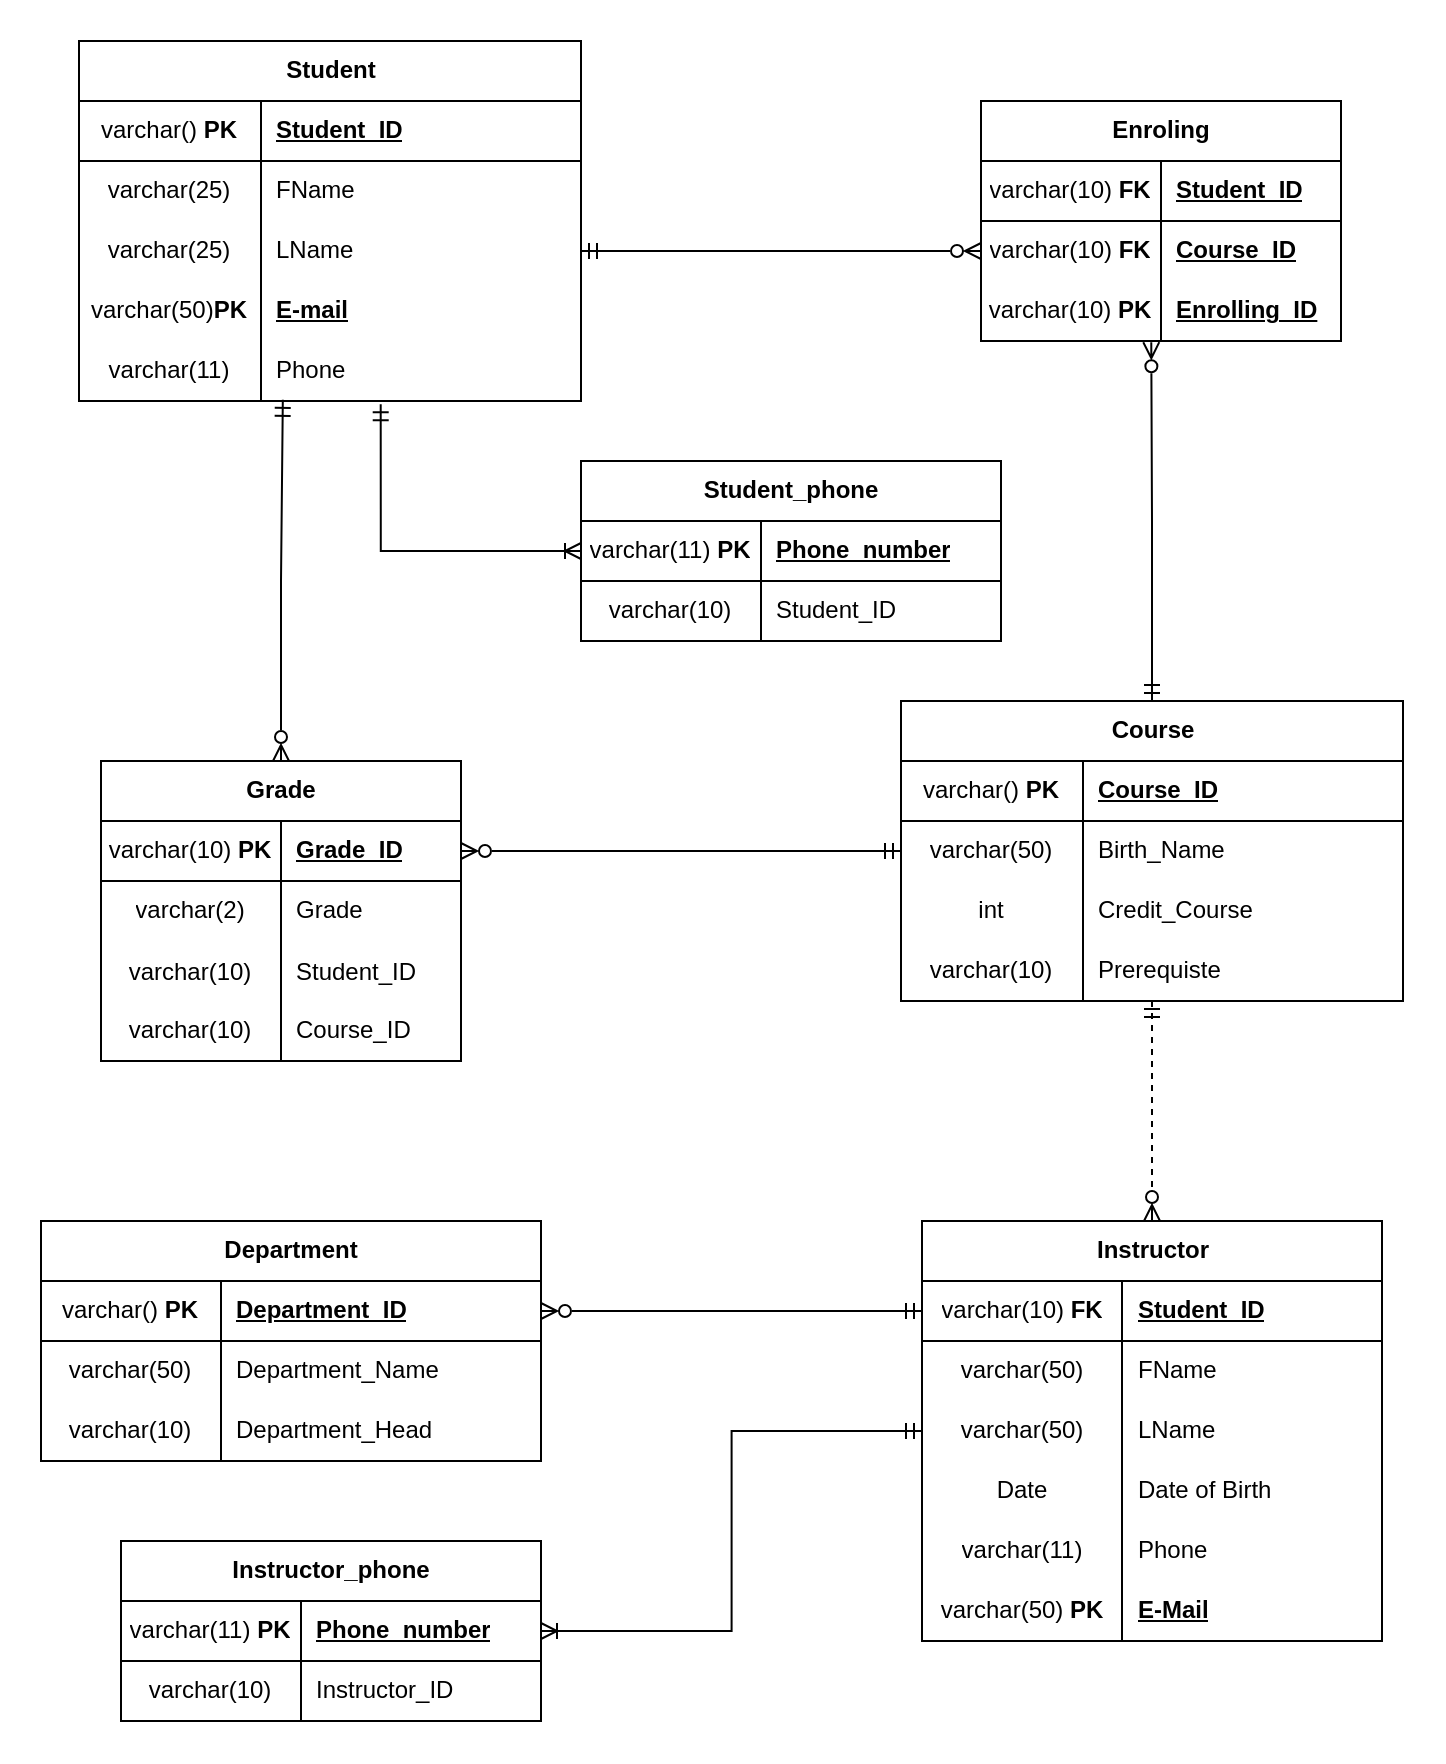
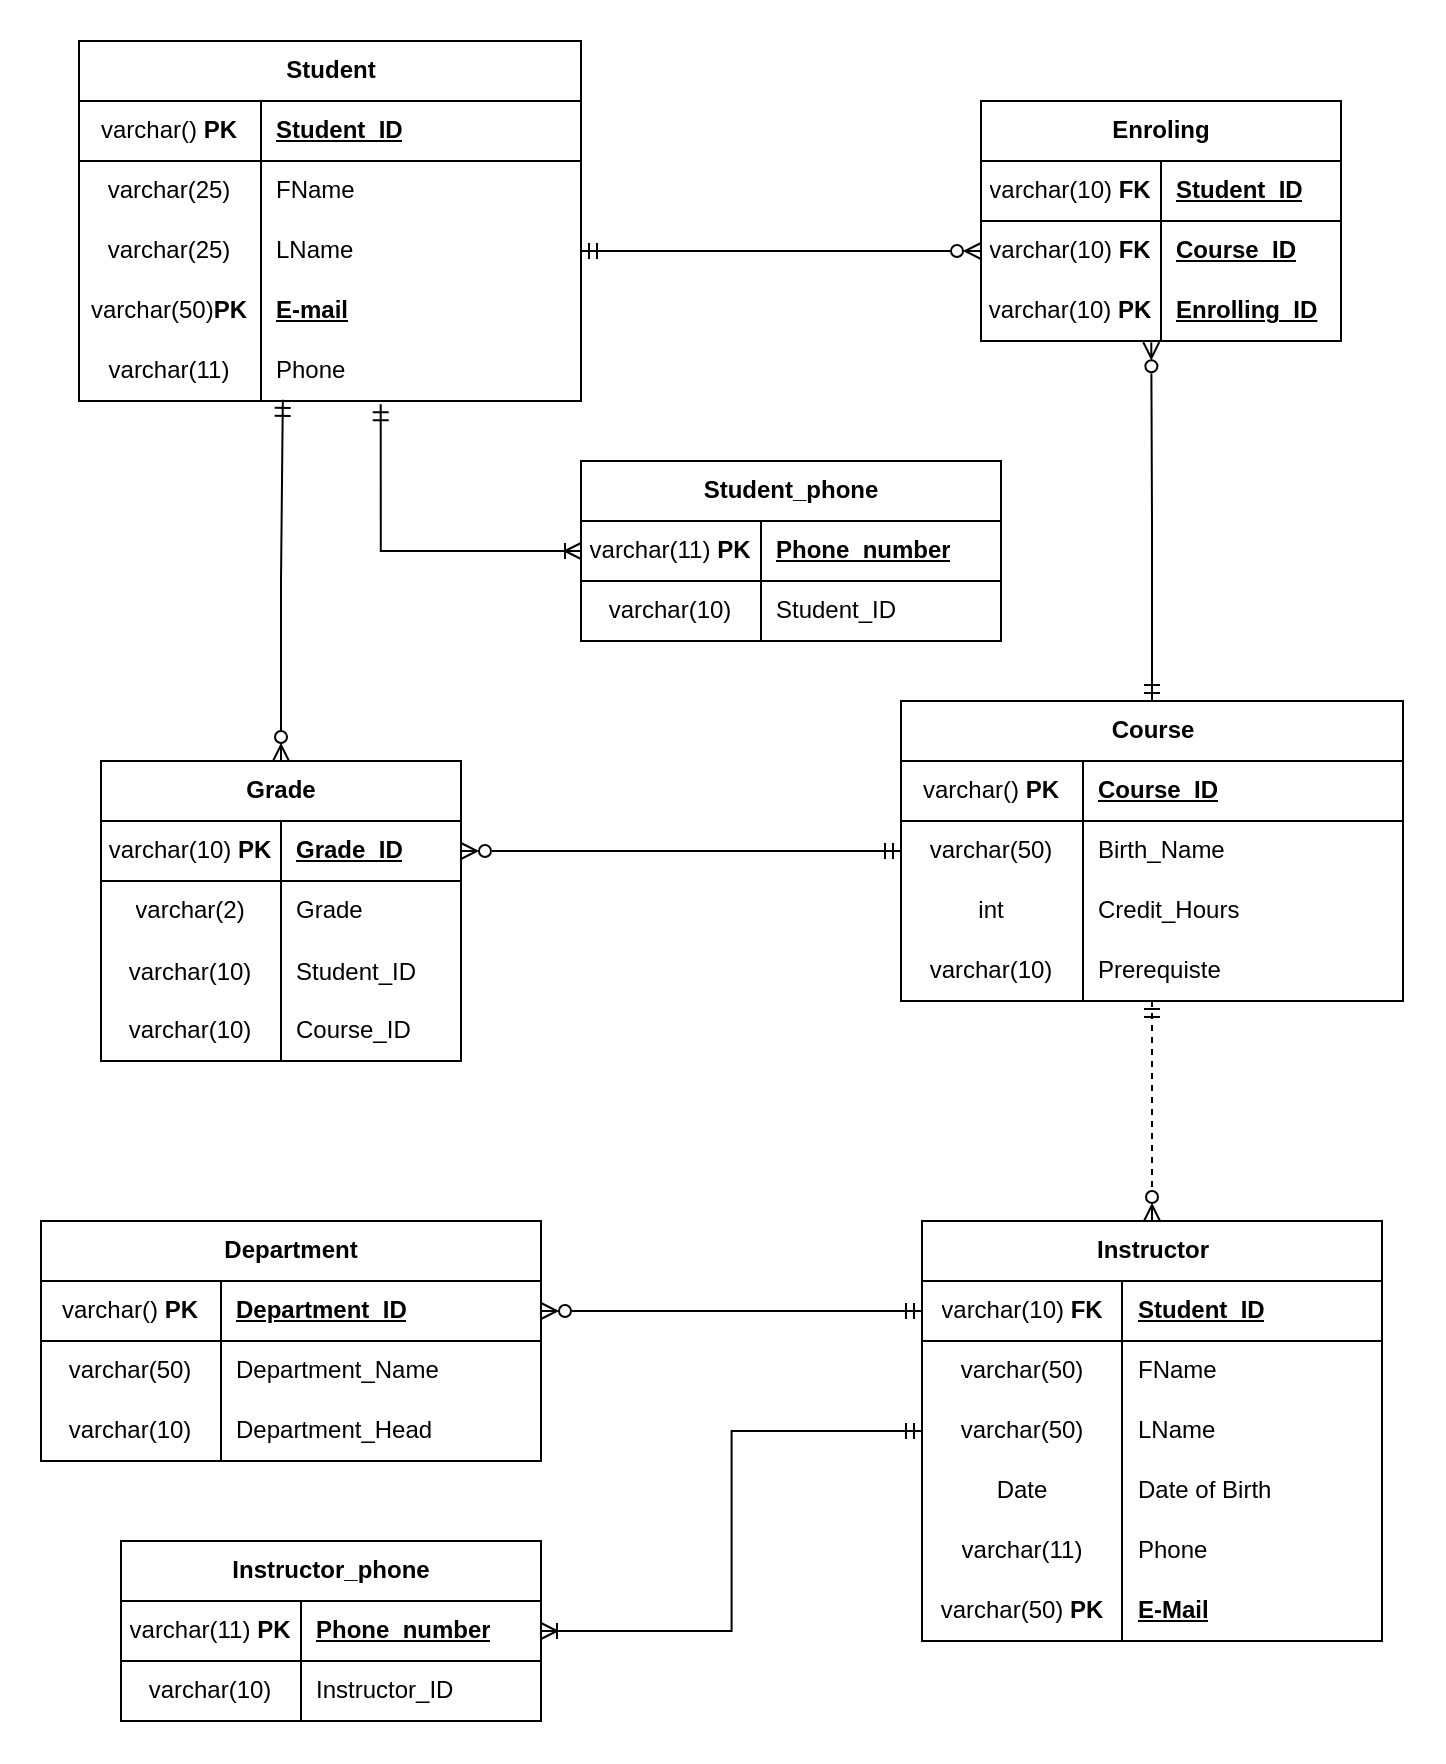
node "Credit_Course": label "Credit_Course" -> "Credit_Hours"
